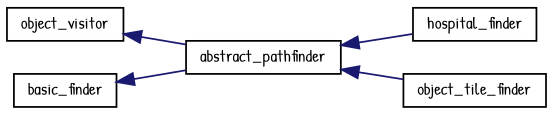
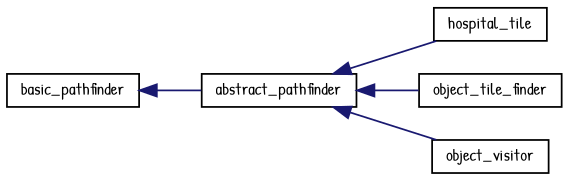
node "hospital_finder": label "hospital_finder" -> "hospital_tile"
edge "abstract_pathfinder" -> "object_visitor": reversed
node "basic_finder": label "basic_finder" -> "basic_pathfinder"
